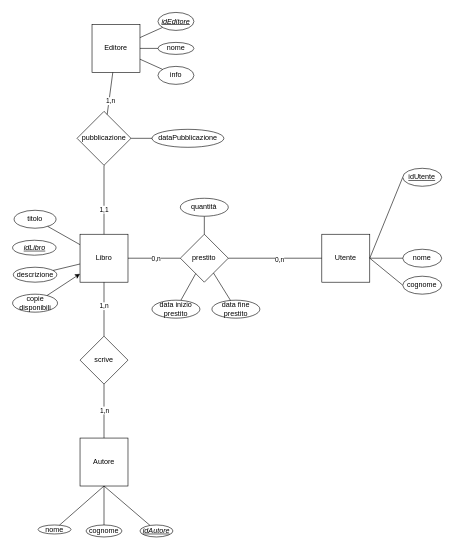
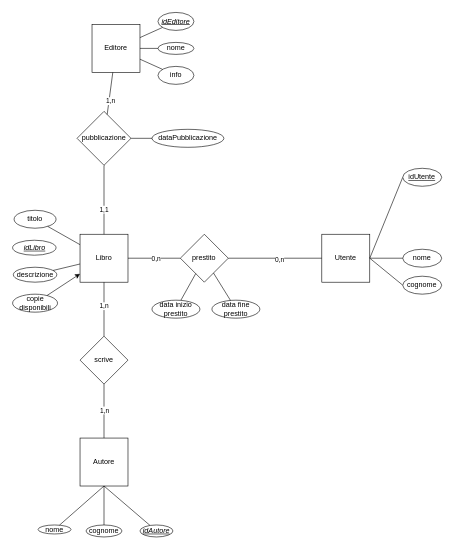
node "quantità": removed
edge "quantità" -- "prestito": removed
